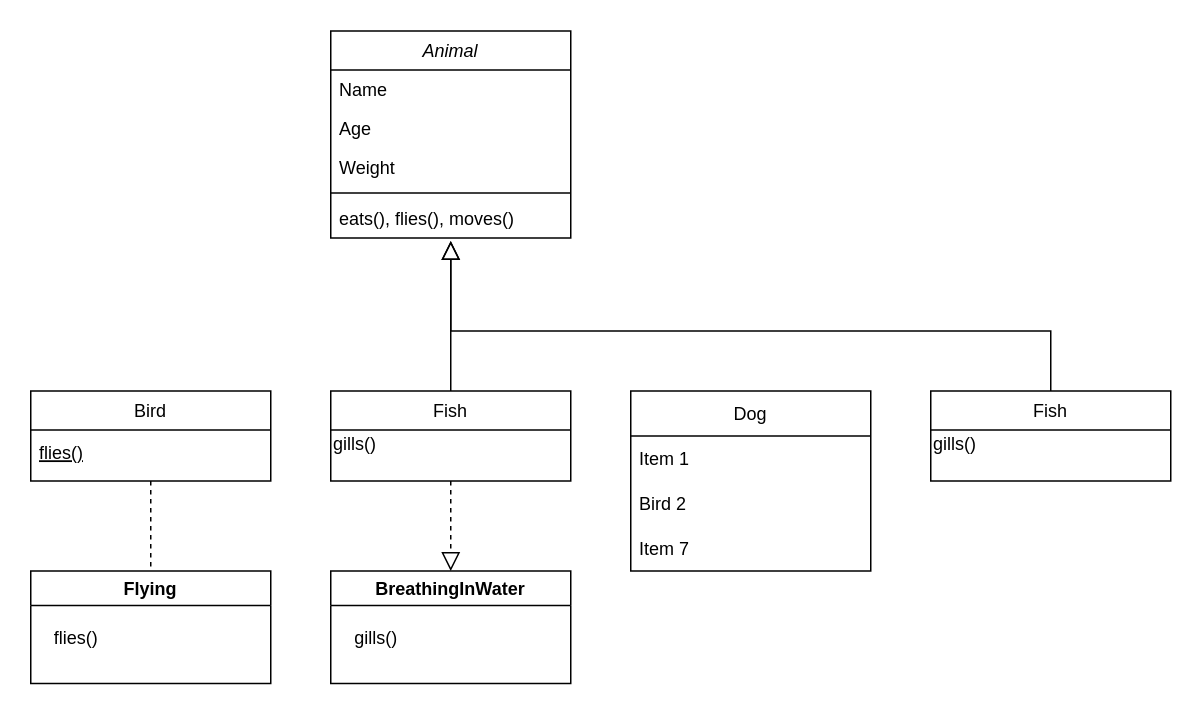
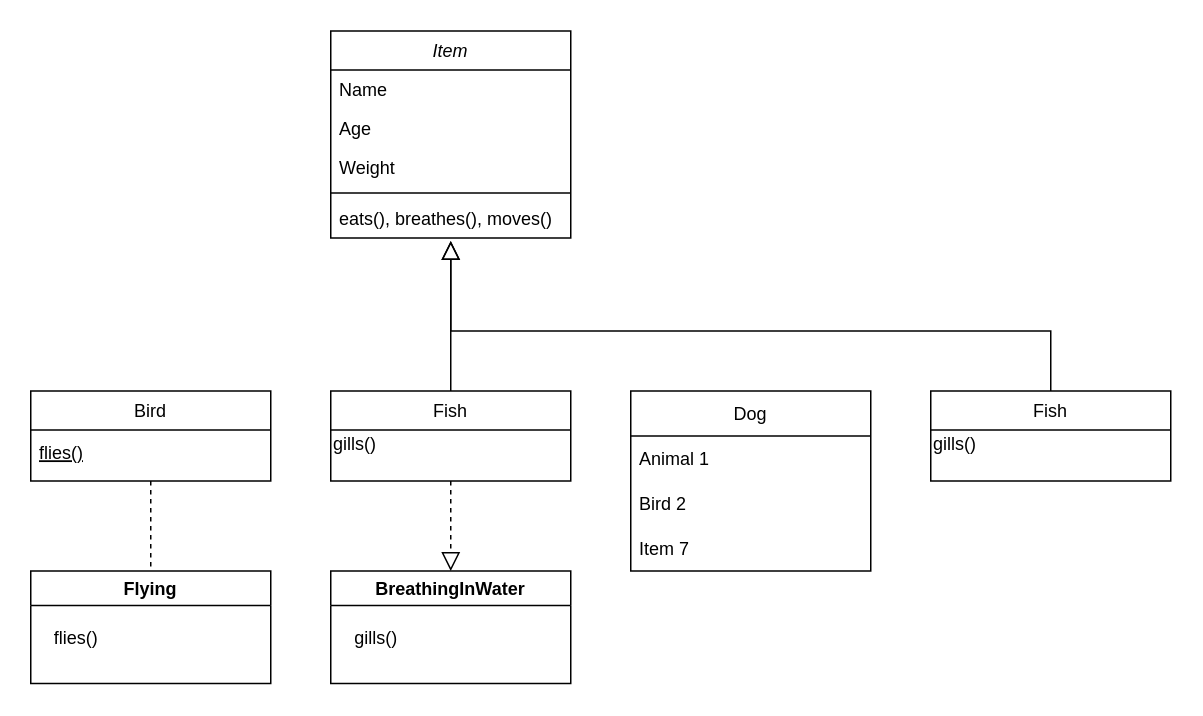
node "Animal": label "Animal" -> "Item"
node "eats(), flies(), moves()": label "eats(), flies(), moves()" -> "eats(), breathes(), moves()"
node "Item 1": label "Item 1" -> "Animal 1"
